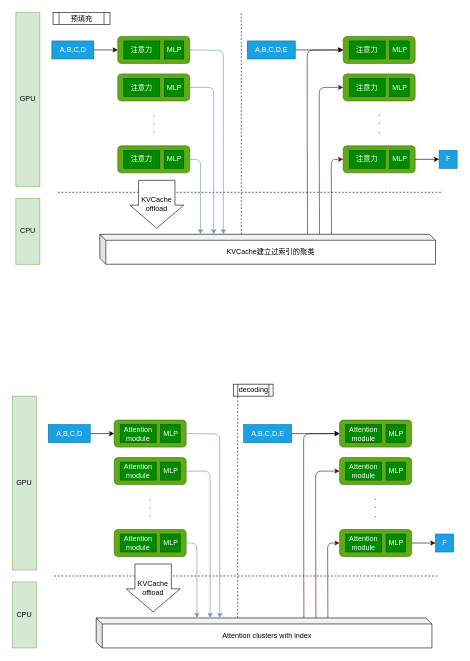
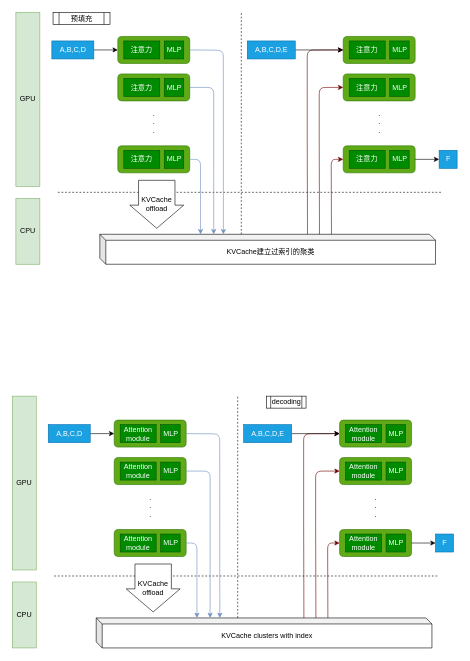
node "decoding": moved (254, 390) -> (287, 402)
node "Attention clusters with index": label "Attention clusters with index" -> "KVCache clusters with index"
